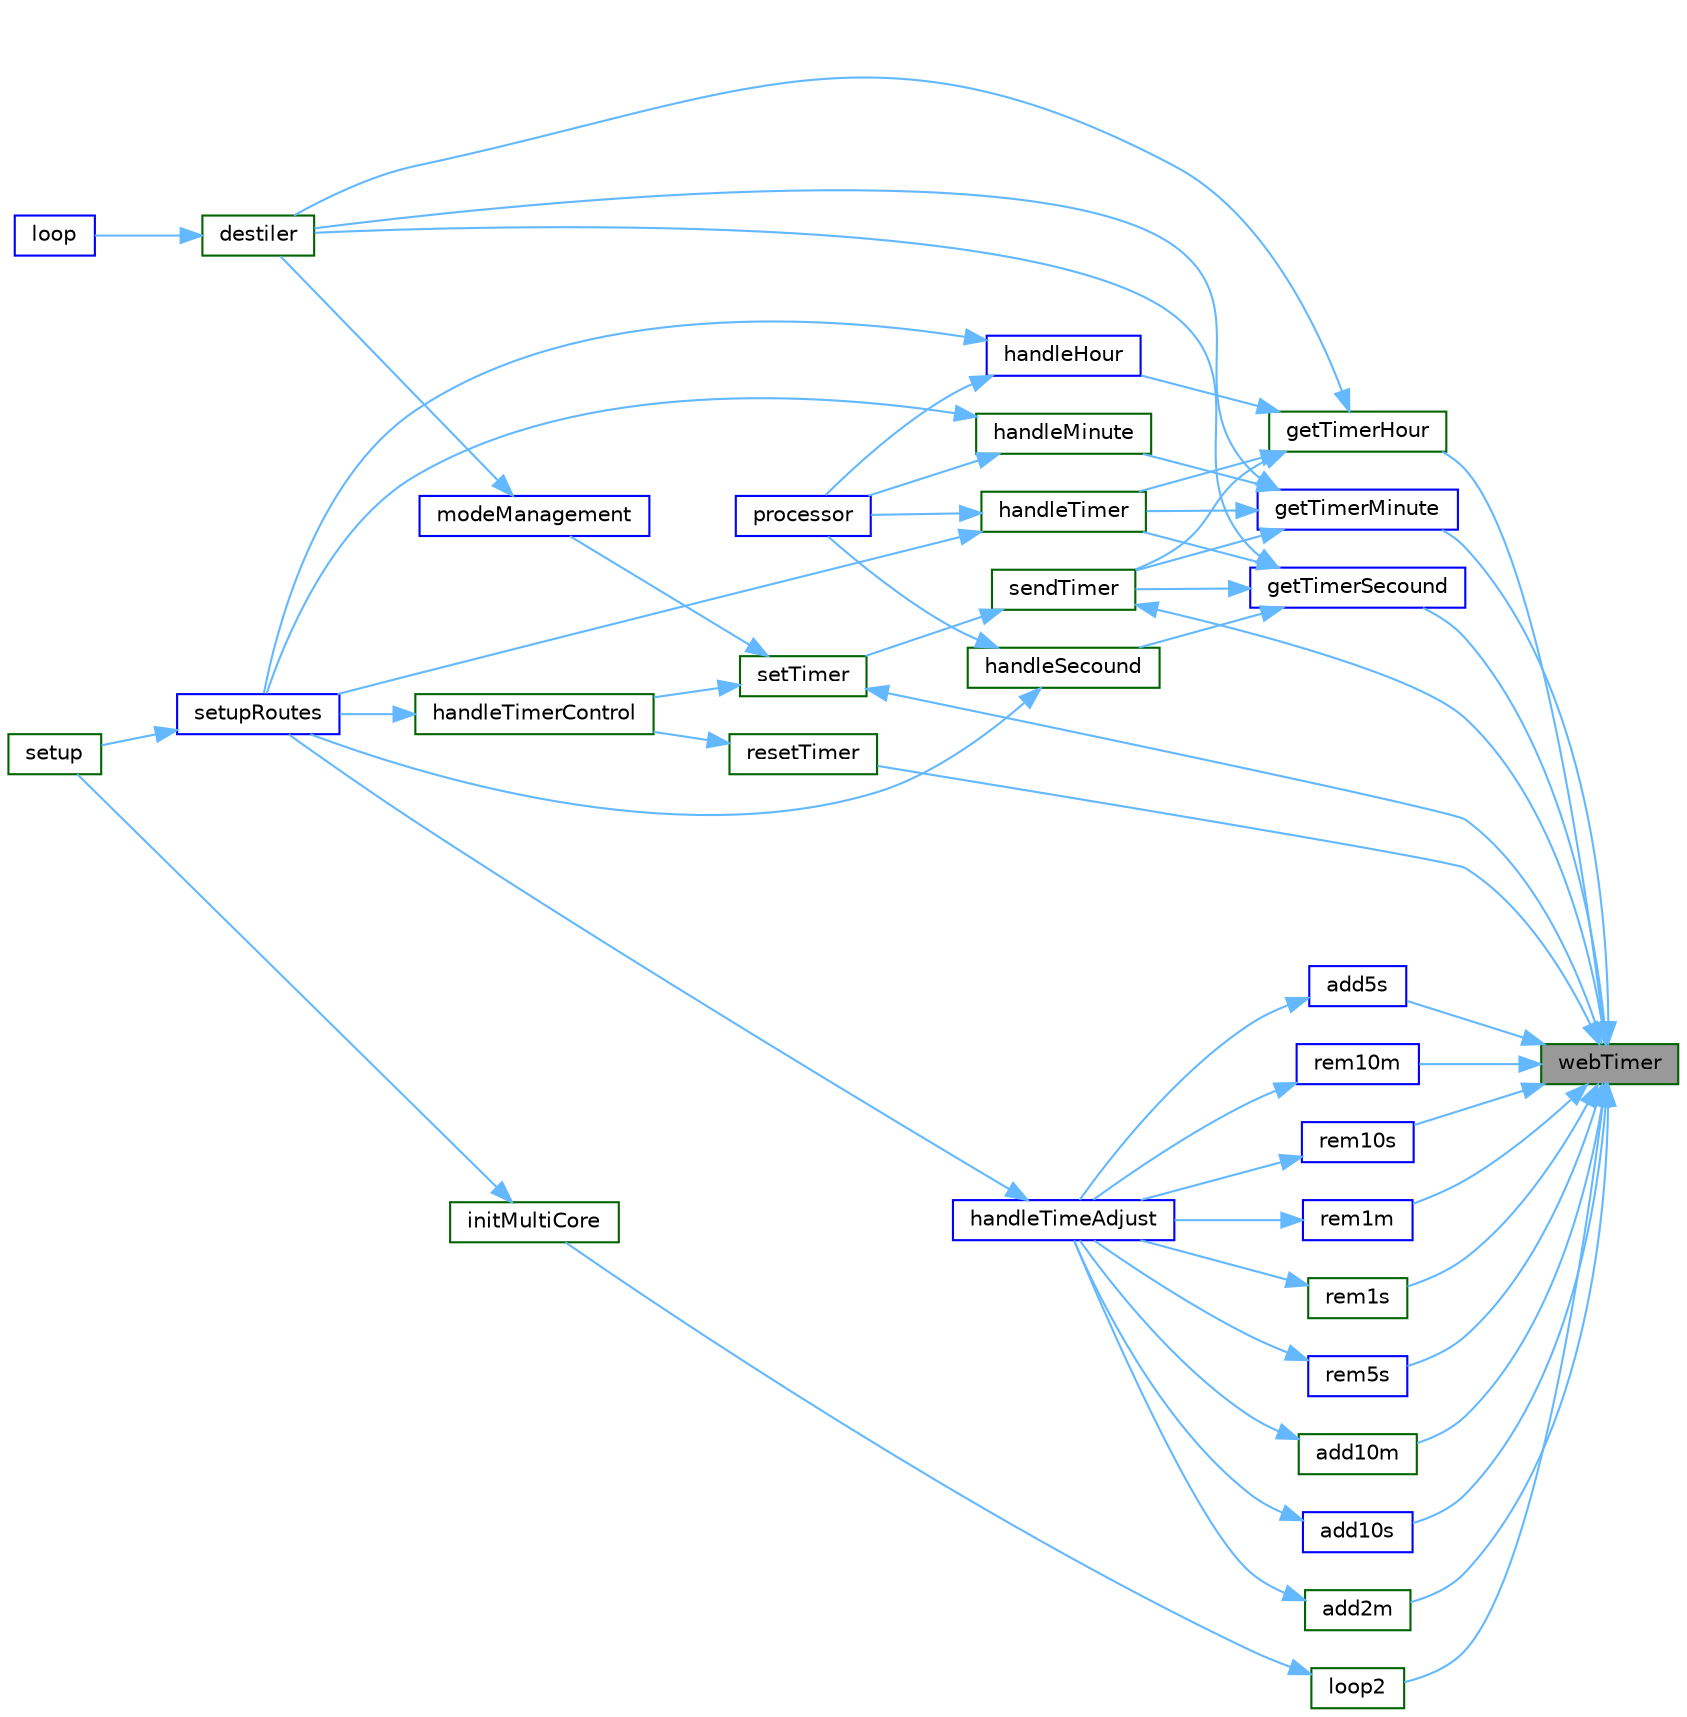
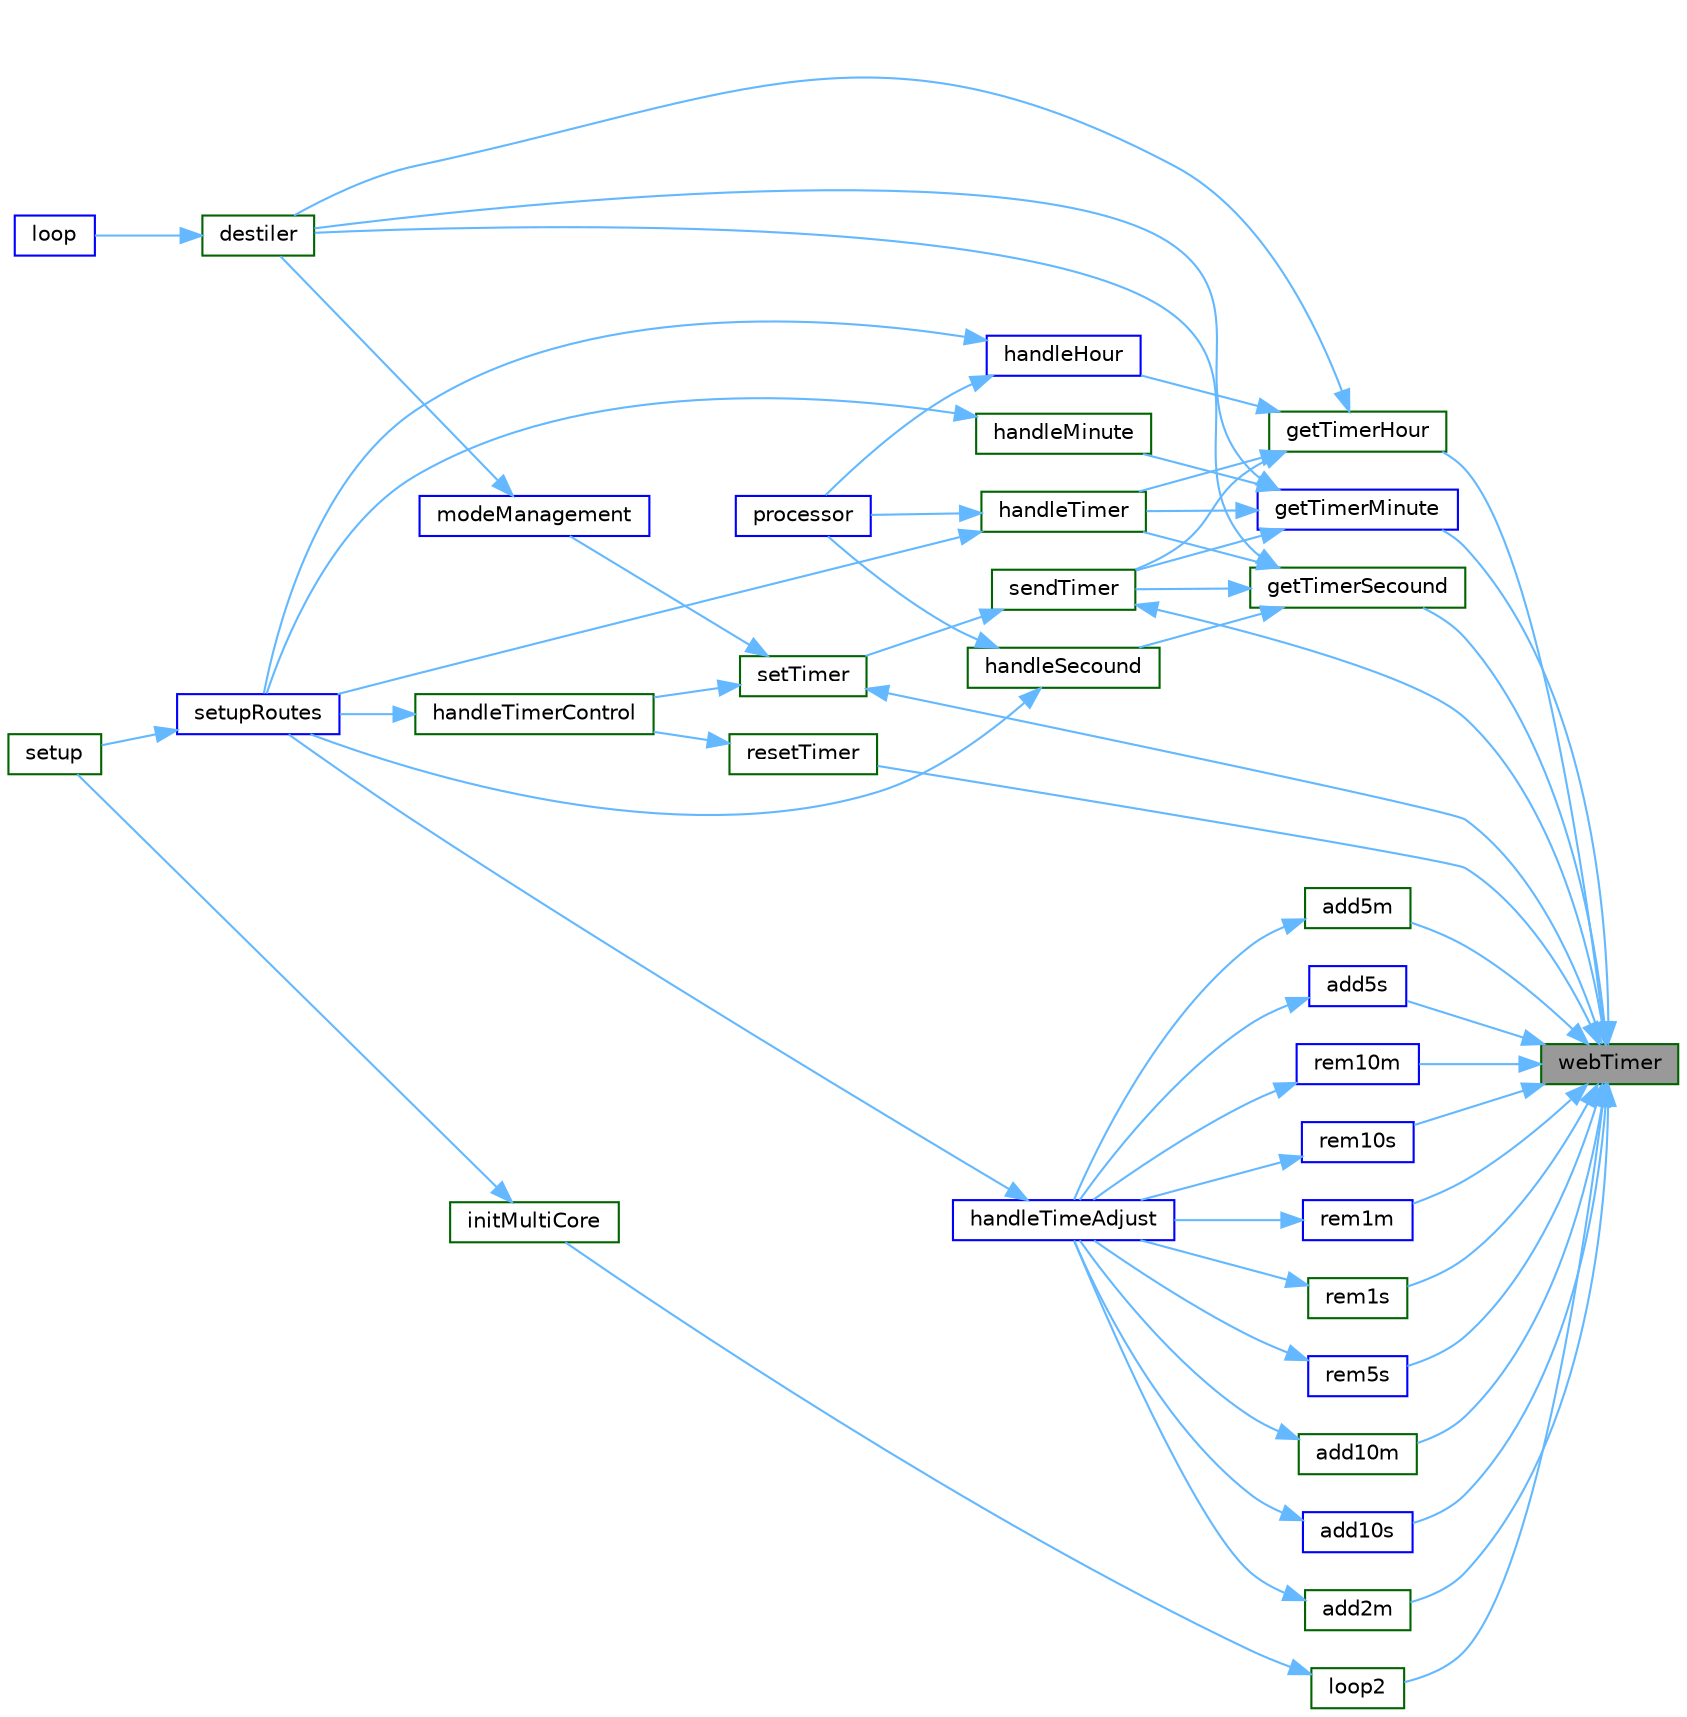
edge "processor" -> "handleMinute": removed
node "getTimerSecound": color blue -> darkgreen
node "add5m": added
